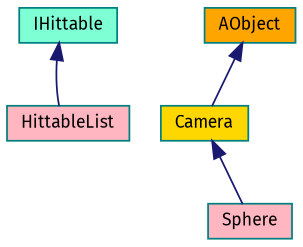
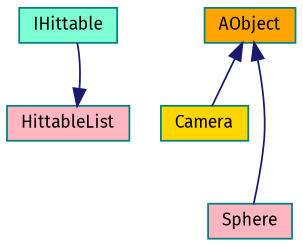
edge "HittableList" -> "IHittable": reversed
edge "Sphere" -> "Camera": now "Sphere" -> "AObject"
